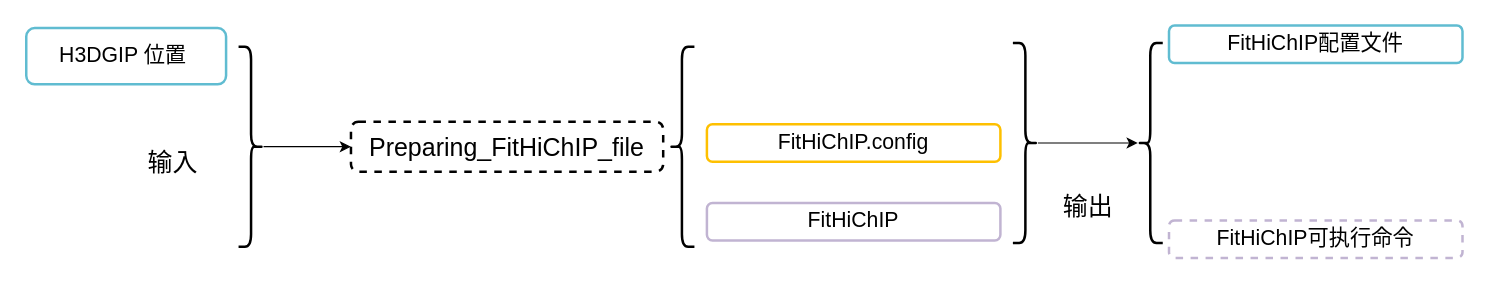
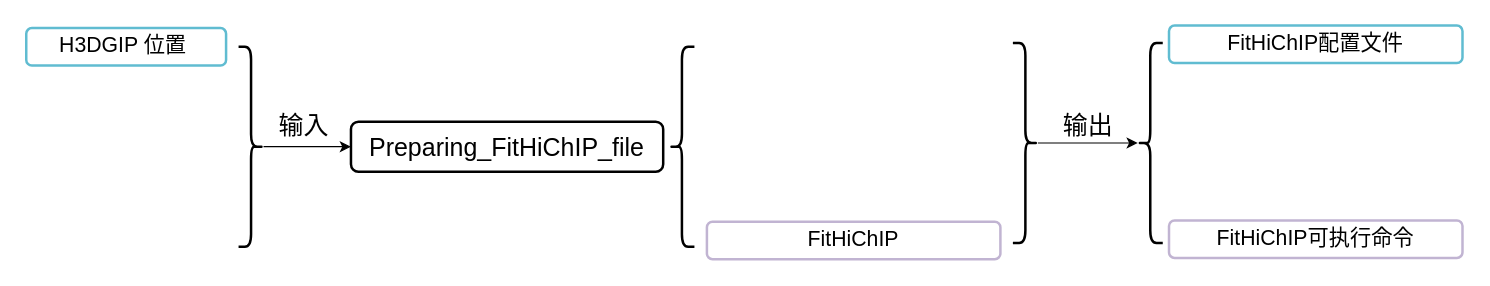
node "H3DGIP 位置": size 200x56 -> 200x38
node "FitHiChIP.config": removed
node "Preparing_FitHiChIP_file": style dashed -> solid
node "输入": moved (172, 162) -> (303, 124)
node "输出": moved (1088, 206) -> (1088, 124)
node "FitHiChIP": moved (854, 222) -> (854, 241)
node "FitHiChIP可执行命令": style dashed -> solid
